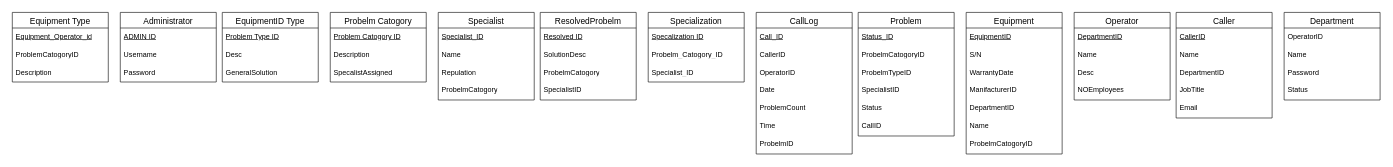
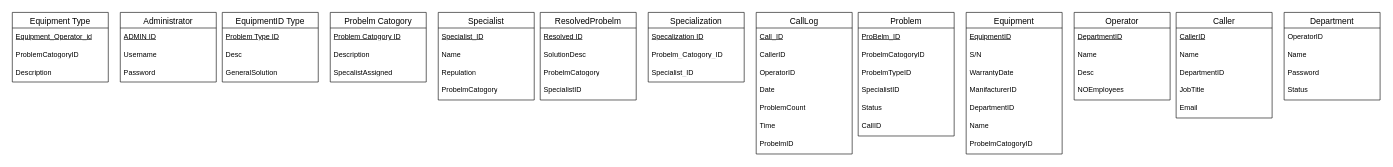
node "Status_ID": label "Status_ID" -> "ProBelm_ID"
